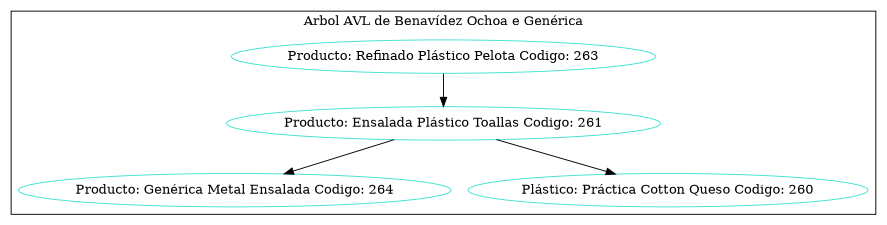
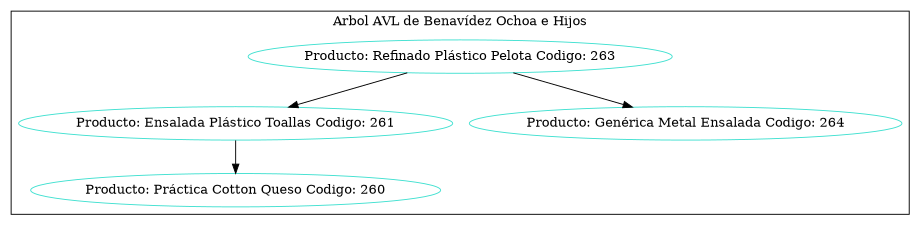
cluster "Arbol AVL de Benavídez Ochoa e Genérica": label "Arbol AVL de Benavídez Ochoa e Genérica" -> "Arbol AVL de Benavídez Ochoa e Hijos"
edge "Producto: Ensalada Plástico Toallas Codigo: 261" -> "Producto: Genérica Metal Ensalada Codigo: 264": now "Producto: Refinado Plástico Pelota Codigo: 263" -> "Producto: Genérica Metal Ensalada Codigo: 264"
node "Plástico: Práctica Cotton Queso Codigo: 260": label "Plástico: Práctica Cotton Queso Codigo: 260" -> "Producto: Práctica Cotton Queso Codigo: 260"
